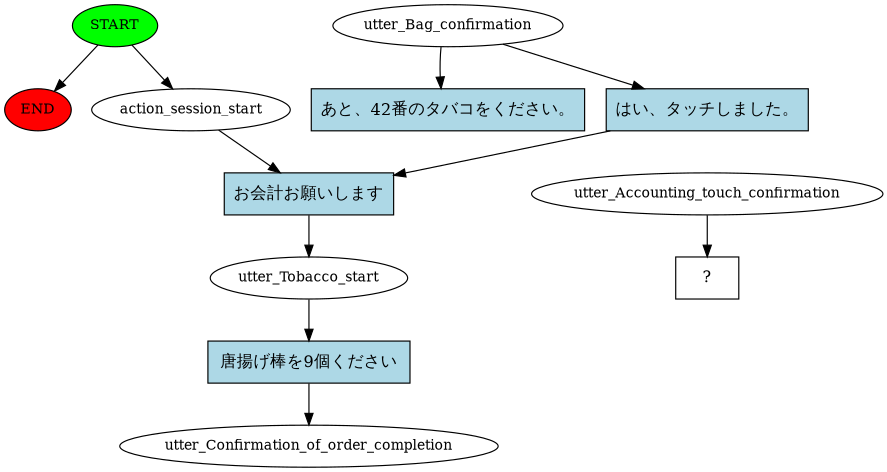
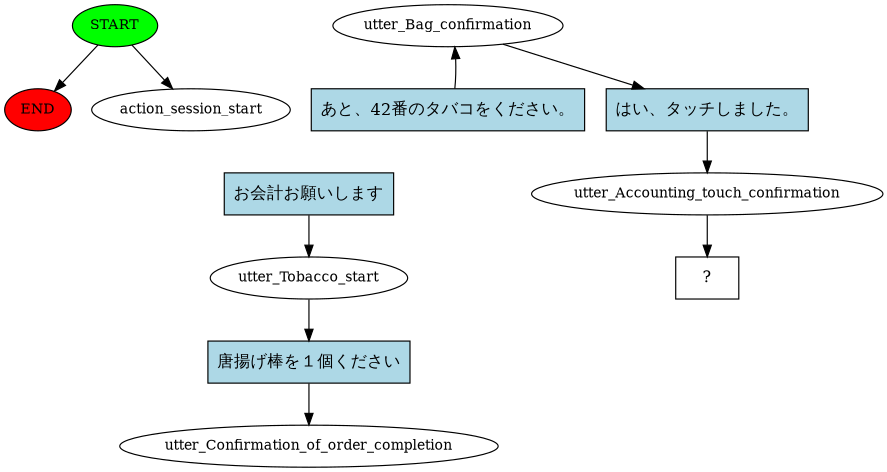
edge "utter_Bag_confirmation" -> "あと、42番のタバコをください。": reversed
edge "action_session_start" -> "お会計お願いします": removed
edge "はい、タッチしました。" -> "お会計お願いします": now "はい、タッチしました。" -> "utter_Accounting_touch_confirmation"
node "唐揚げ棒を9個ください": label "唐揚げ棒を9個ください" -> "唐揚げ棒を１個ください"
